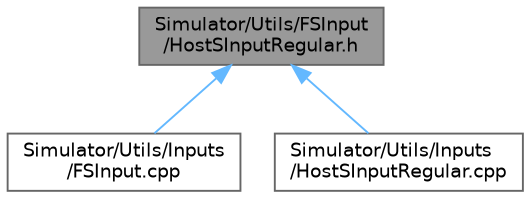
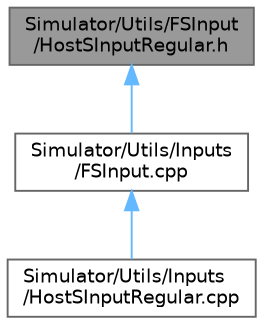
edge "Simulator/Utils/Inputs /HostSInputRegular.cpp" -> "Simulator/Utils/FSInput /HostSInputRegular.h": now "Simulator/Utils/Inputs /HostSInputRegular.cpp" -> "Simulator/Utils/Inputs /FSInput.cpp"
